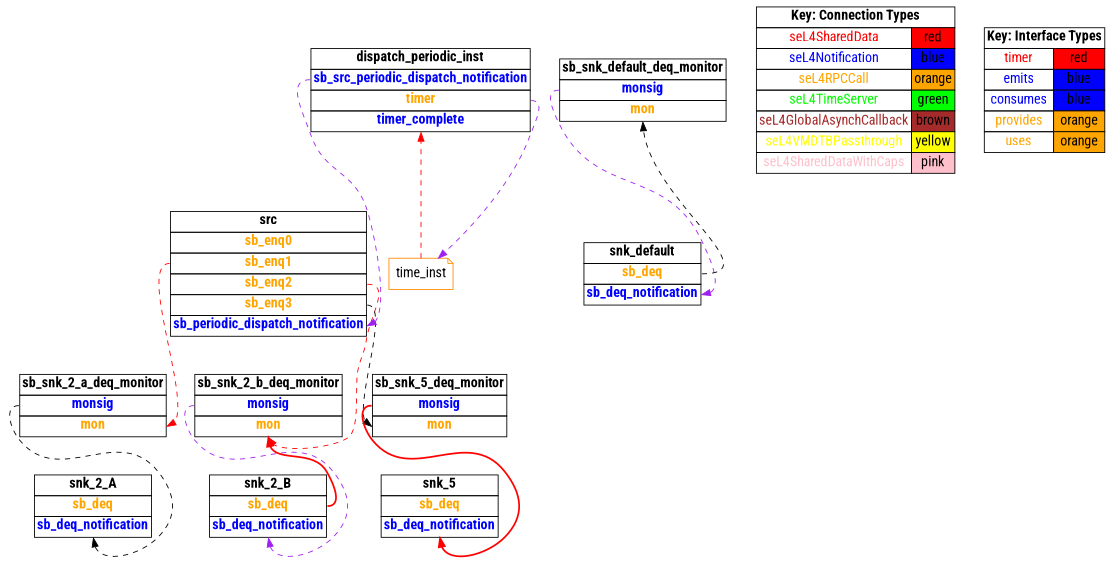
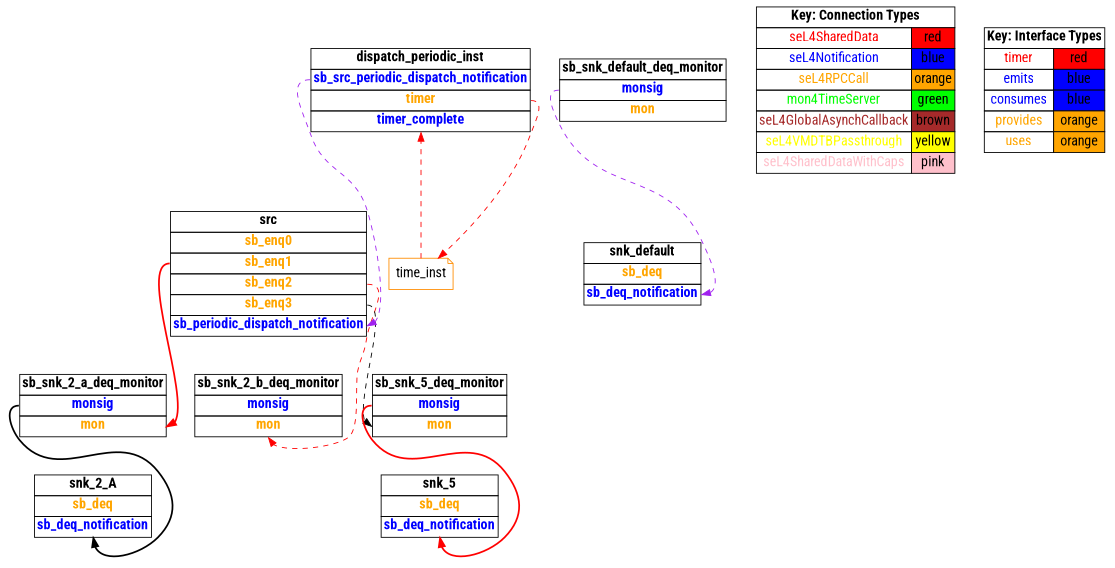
node "Key: Connection Types": text "seL4TimeServer" -> "mon4TimeServer"
edge "dispatch_periodic_inst" -> "time_inst": color purple -> red
edge "snk_default" -> "sb_snk_default_deq_monitor": removed
edge "src" -> "sb_snk_2_a_deq_monitor": style dashed -> bold
edge "sb_snk_2_a_deq_monitor" -> "snk_2_A": style dashed -> bold
node "snk_2_B": removed
